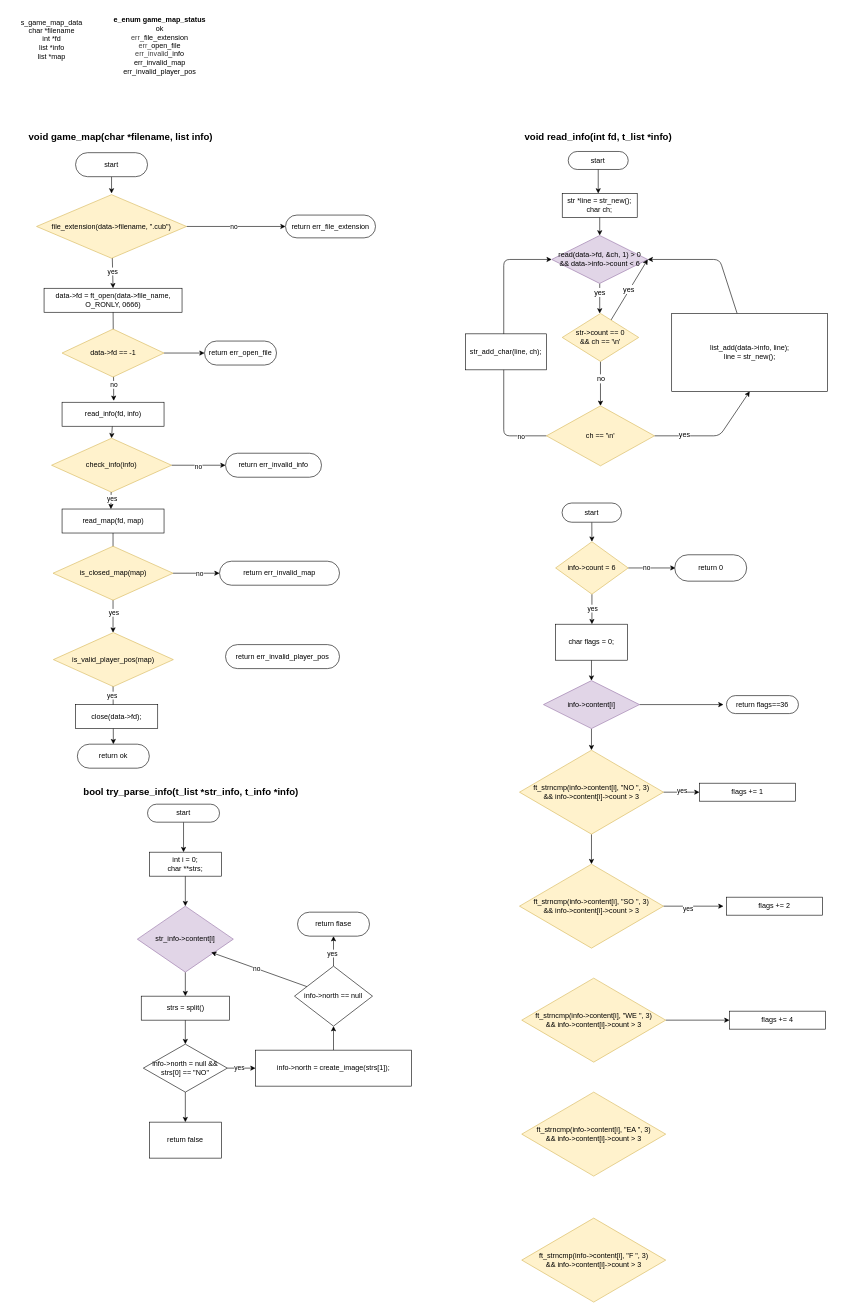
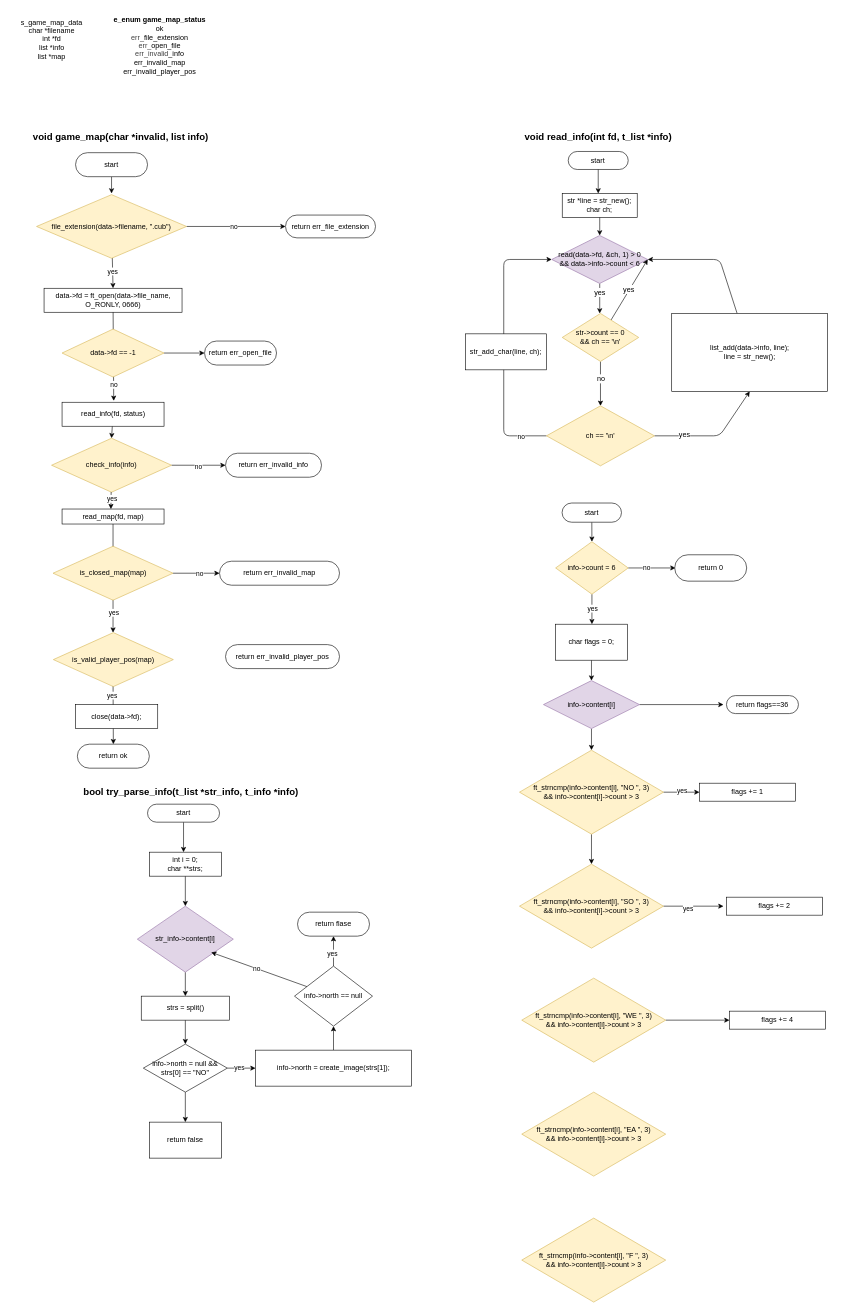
node "void game_map(char *filename, list info)": label "void game_map(char *filename, list info)" -> "void game_map(char *invalid, list info)"
node "read_info(fd, info)": label "read_info(fd, info)" -> "read_info(fd, status)"
node "read_map(fd, map)": size 102x24 -> 102x15
